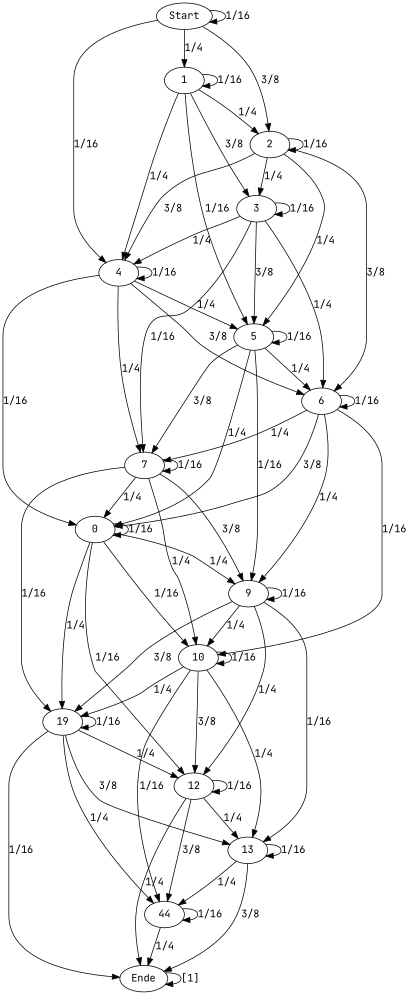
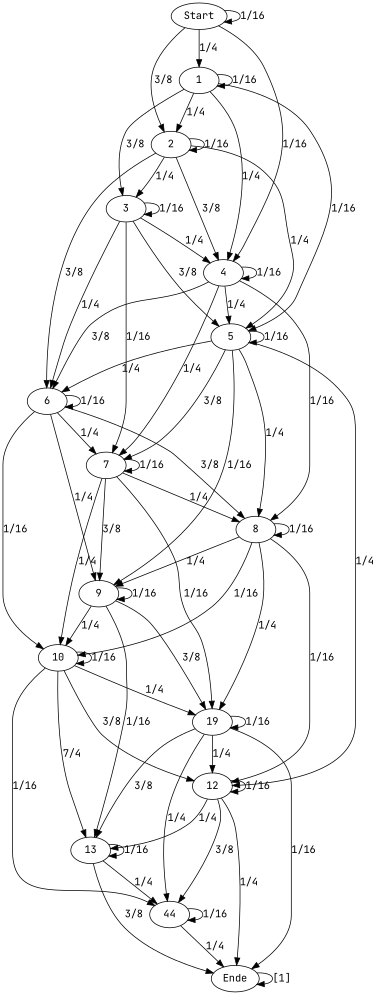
node "0": label "0" -> "8"
edge "9" -> "12": now "5" -> "12"
edge "10" -> "13": label "1/4" -> "7/4"
